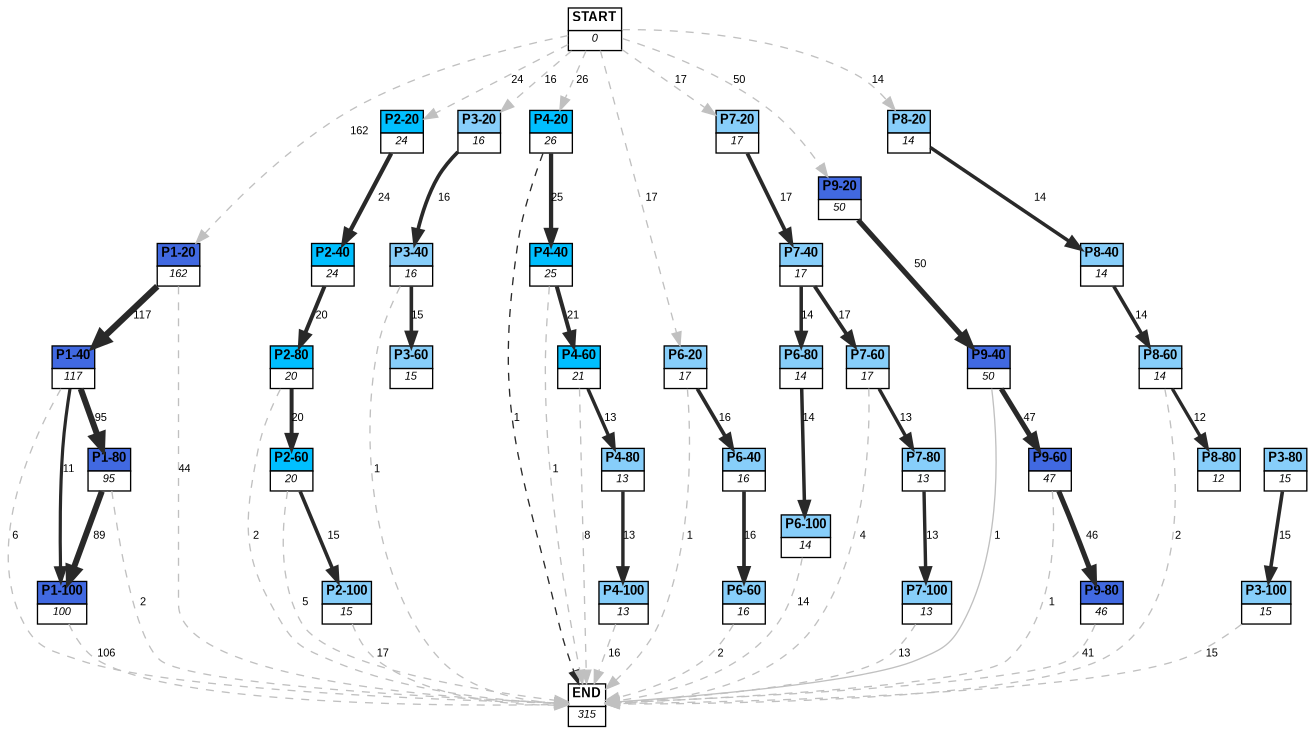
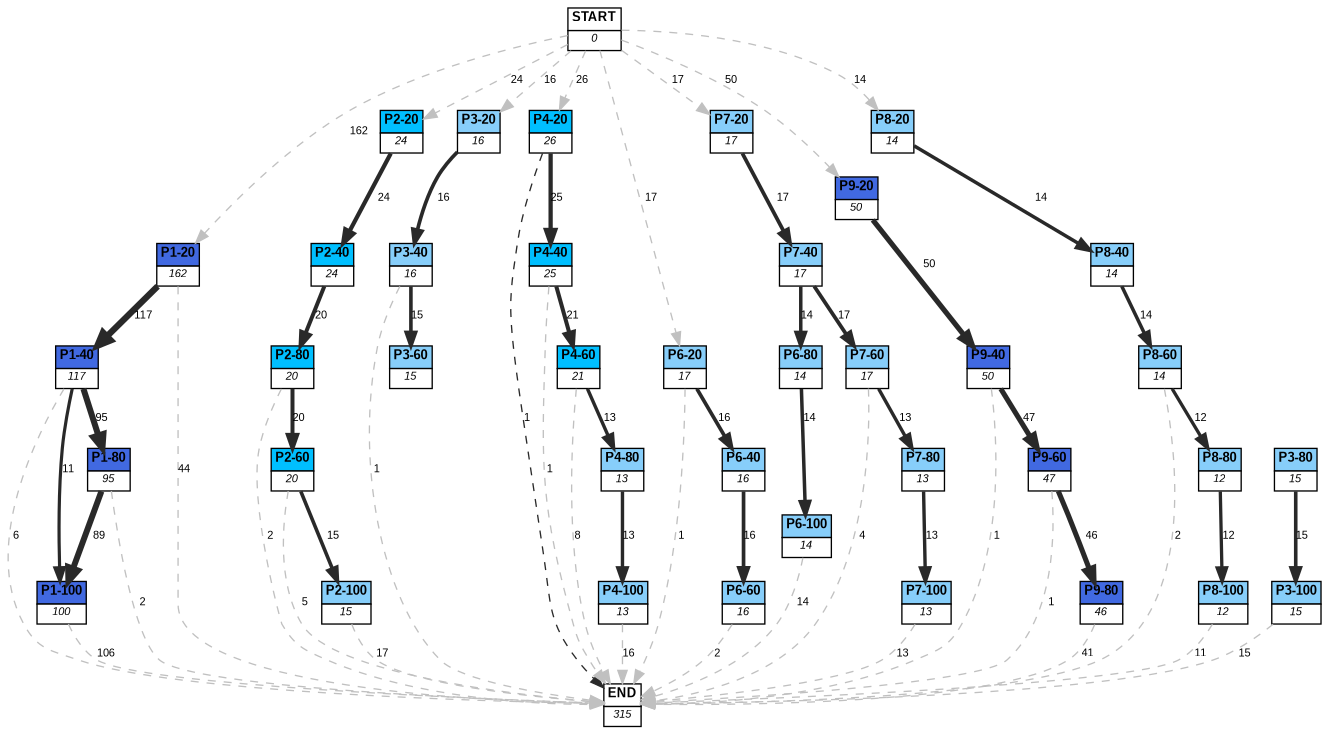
node "P8-100": added
edge "P9-40" -> "END": style solid -> dashed
